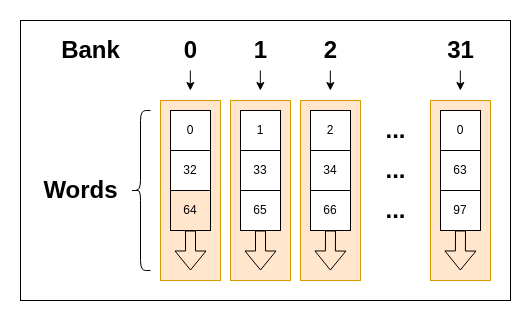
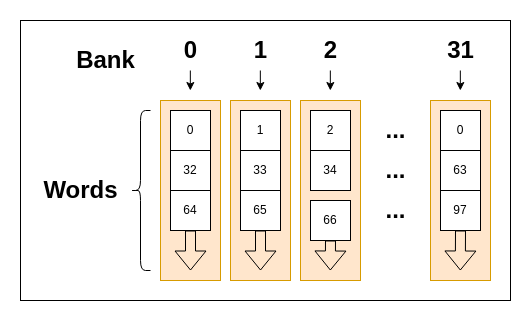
node "Bank": moved (91, 51) -> (106, 61)
node "64": fillcolor #ffe6cc -> #ffffff
node "66": moved (331, 211) -> (331, 221)
